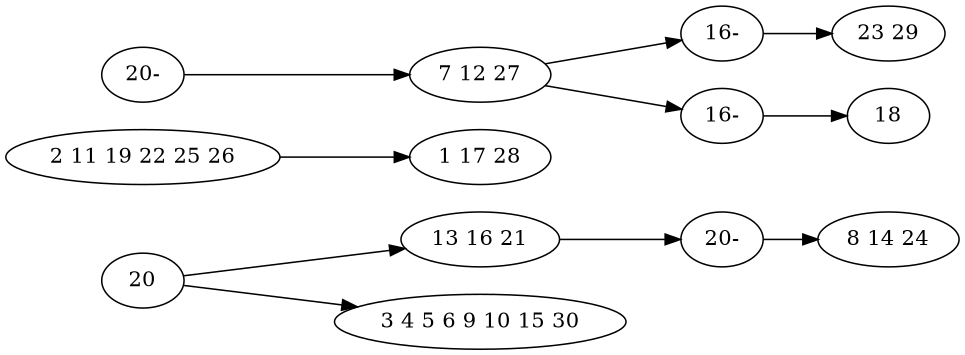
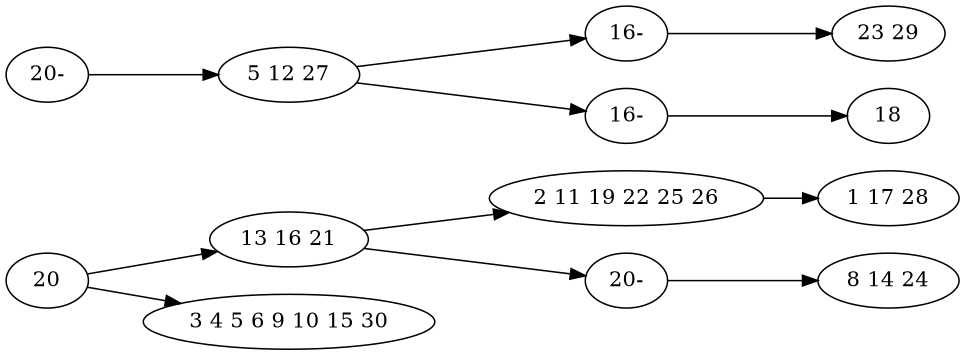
node "7 12 27": label "7 12 27" -> "5 12 27"
edge "13 16 21" -> "2 11 19 22 25 26": added
